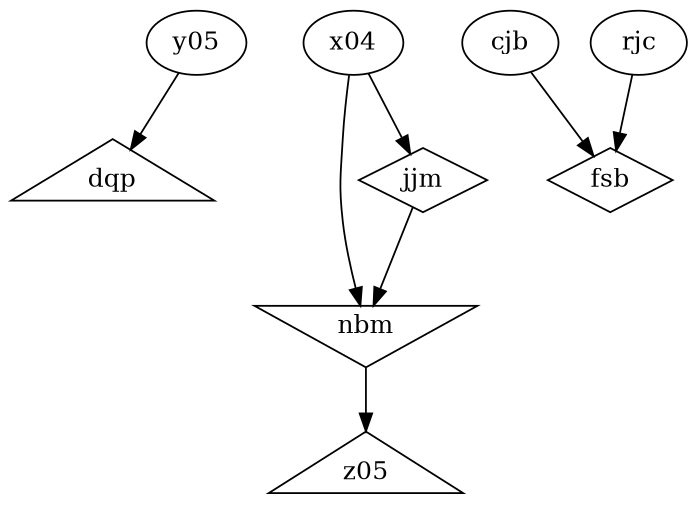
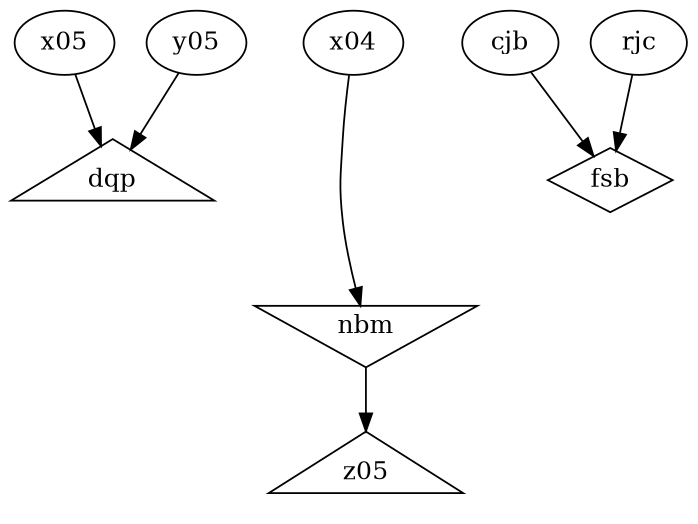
node "x05": added
node "jjm": removed
